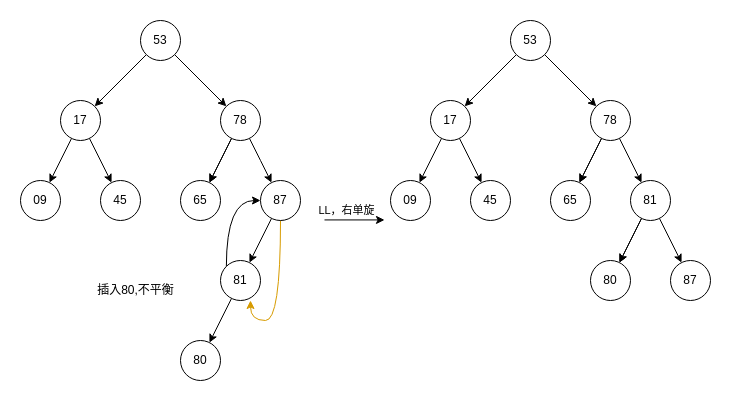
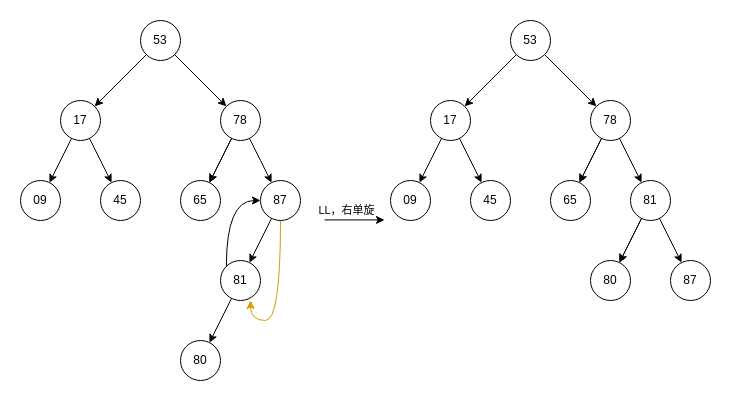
node "插入80,不平衡": removed
